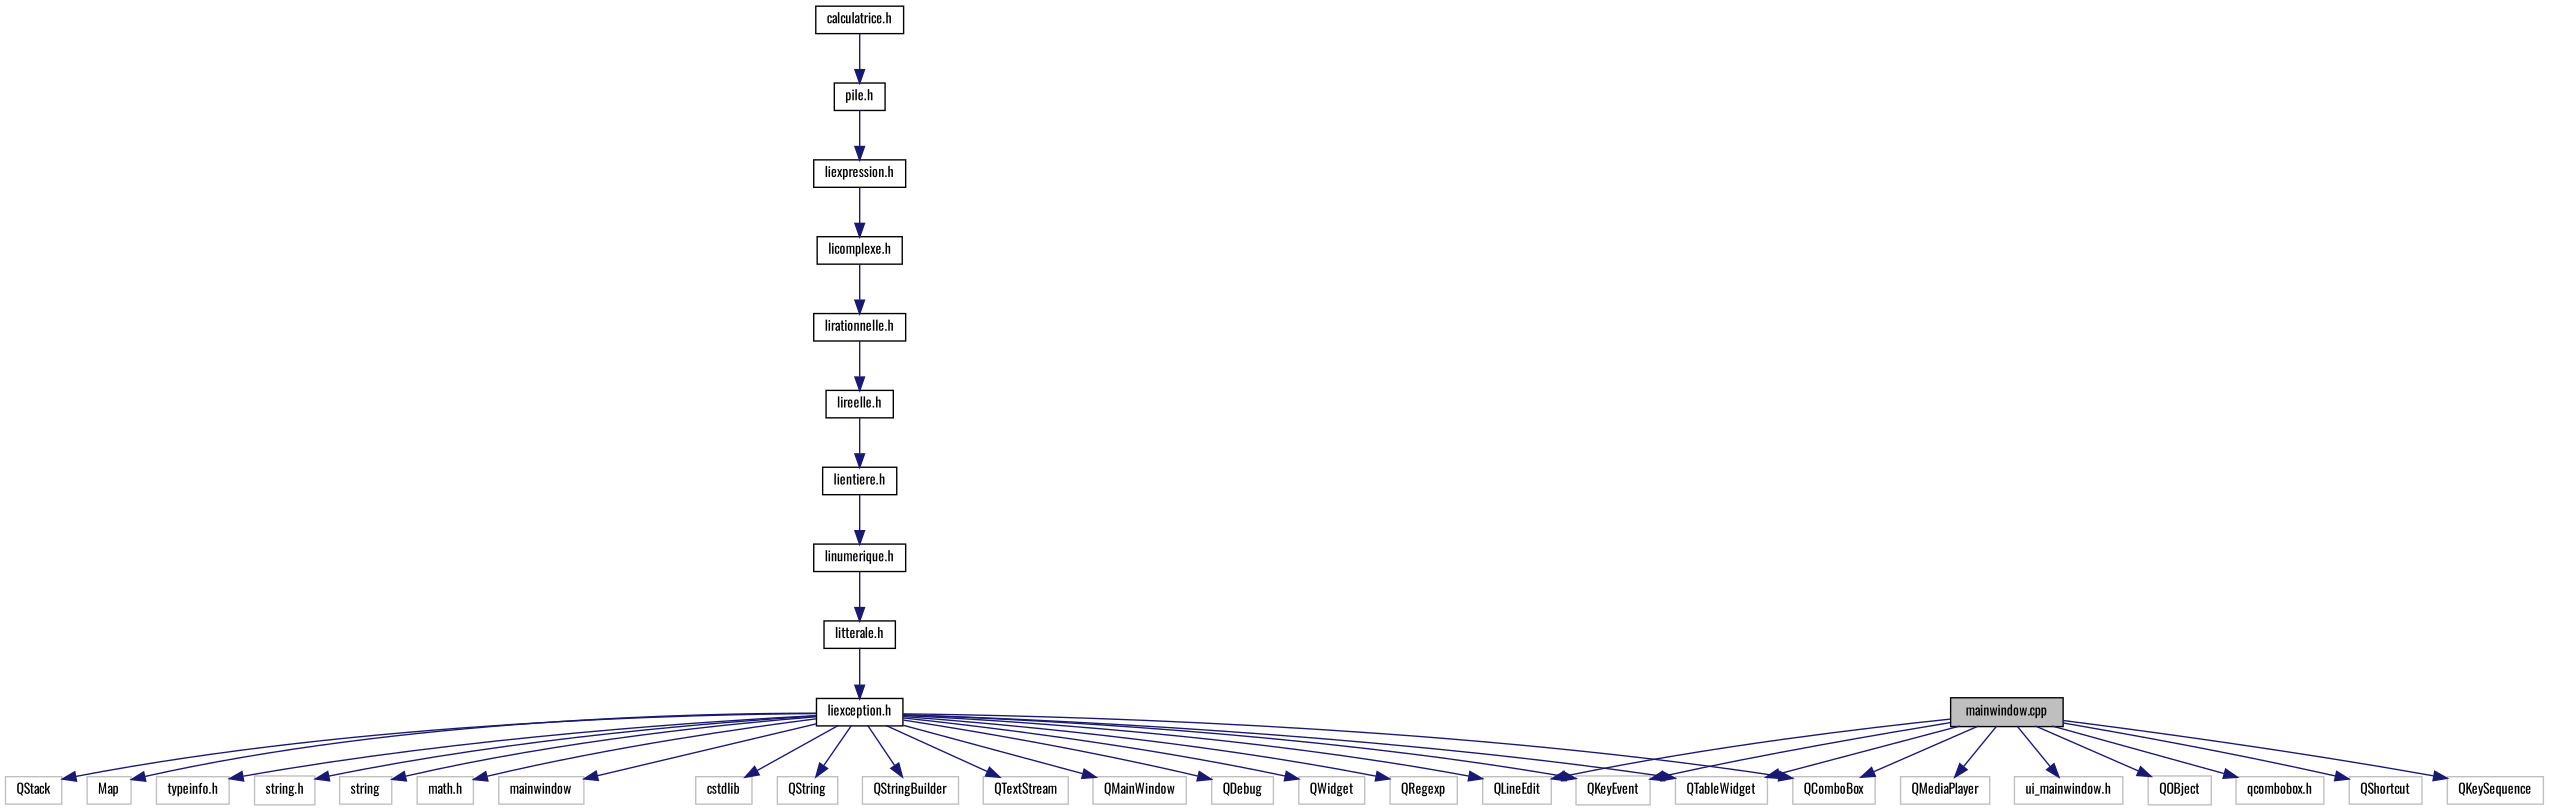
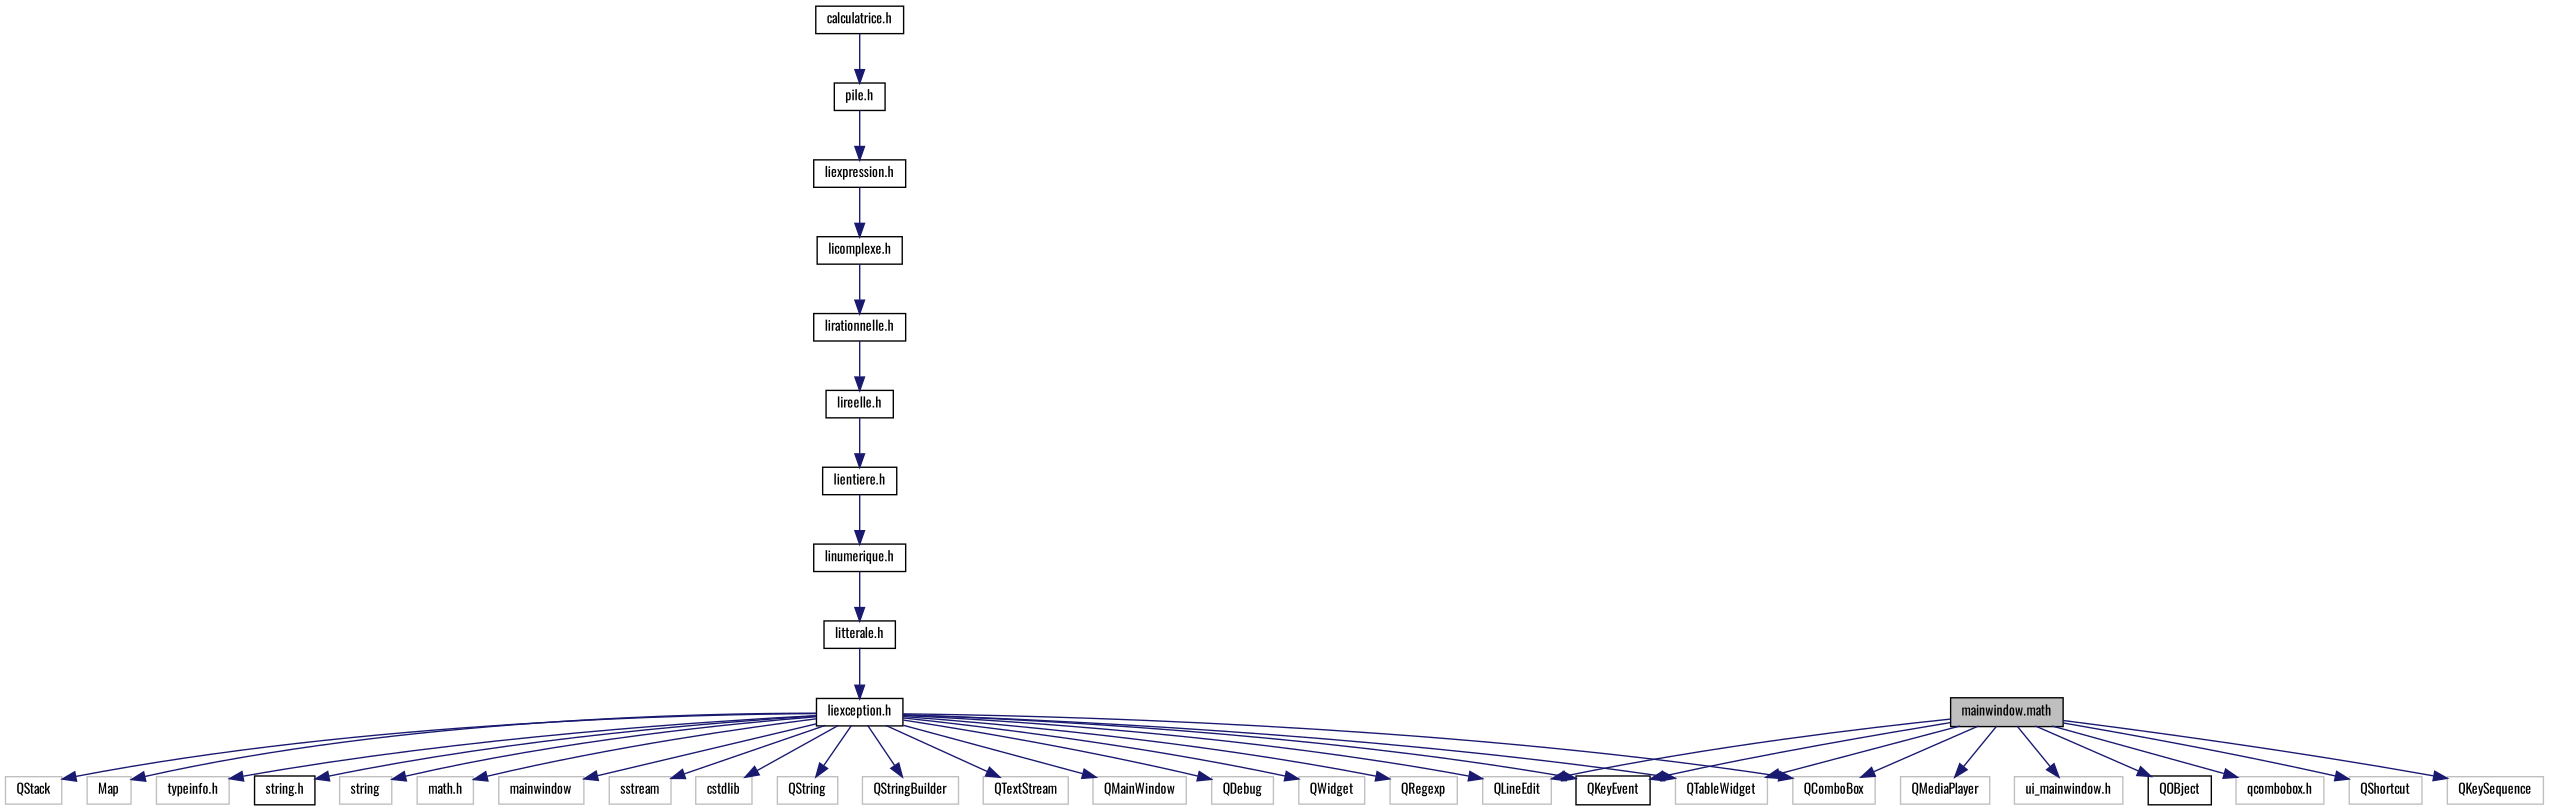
node "mainwindow.cpp": label "mainwindow.cpp" -> "mainwindow.math"
node "string.h": color grey75 -> black
node "sstream": added
node "QKeyEvent": color grey75 -> black
node "QOBject": color grey75 -> black
